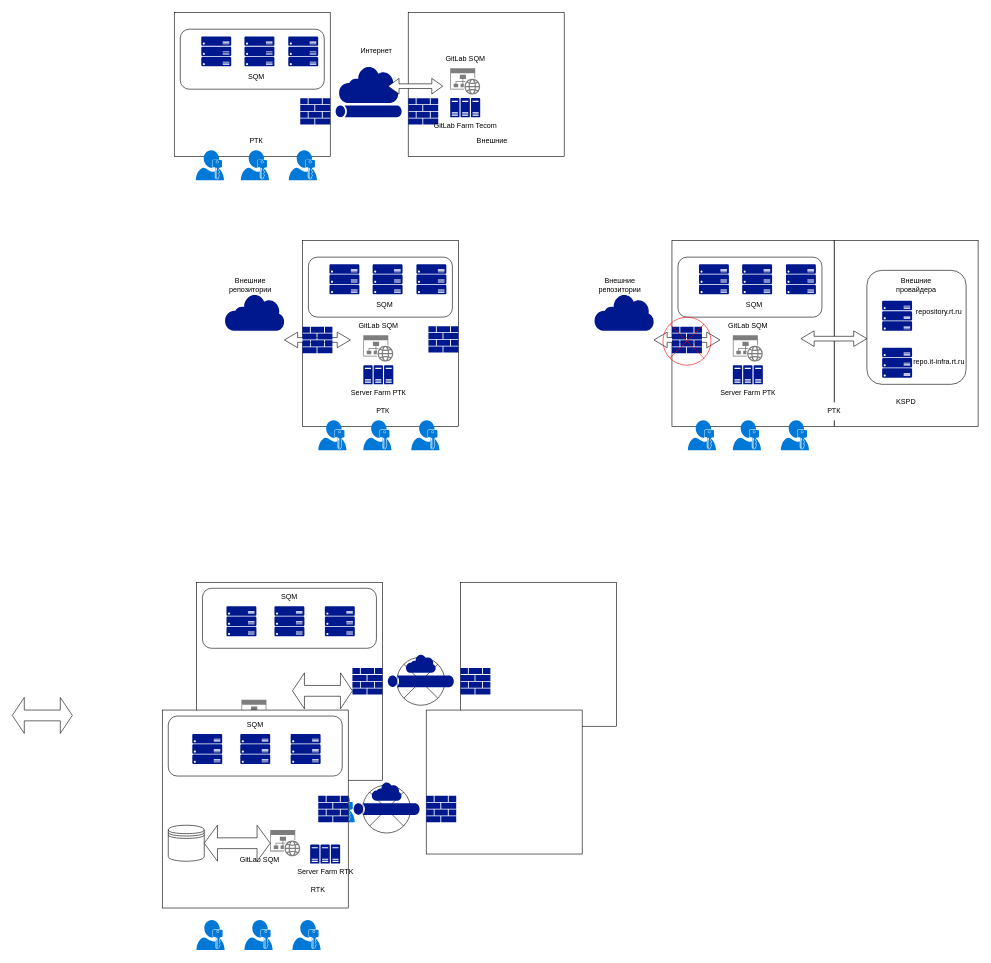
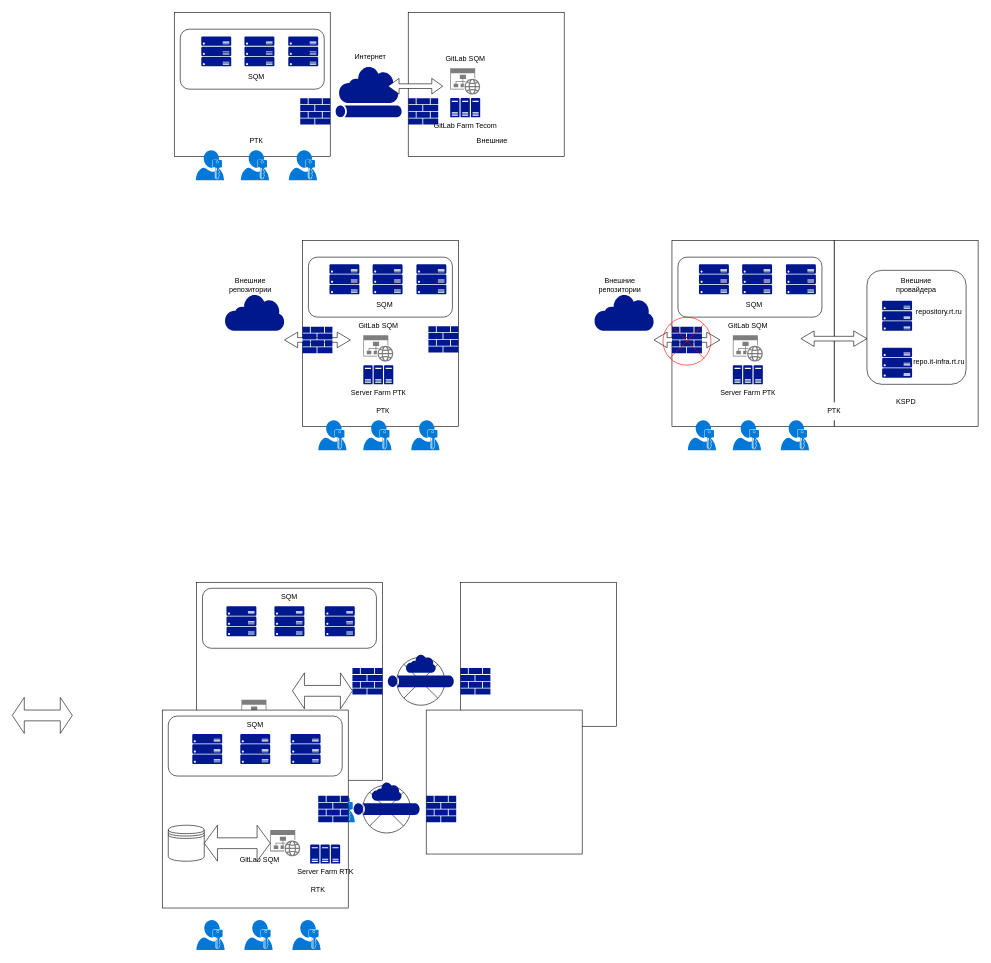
node "Интернет": moved (376, 51) -> (370, 57)
